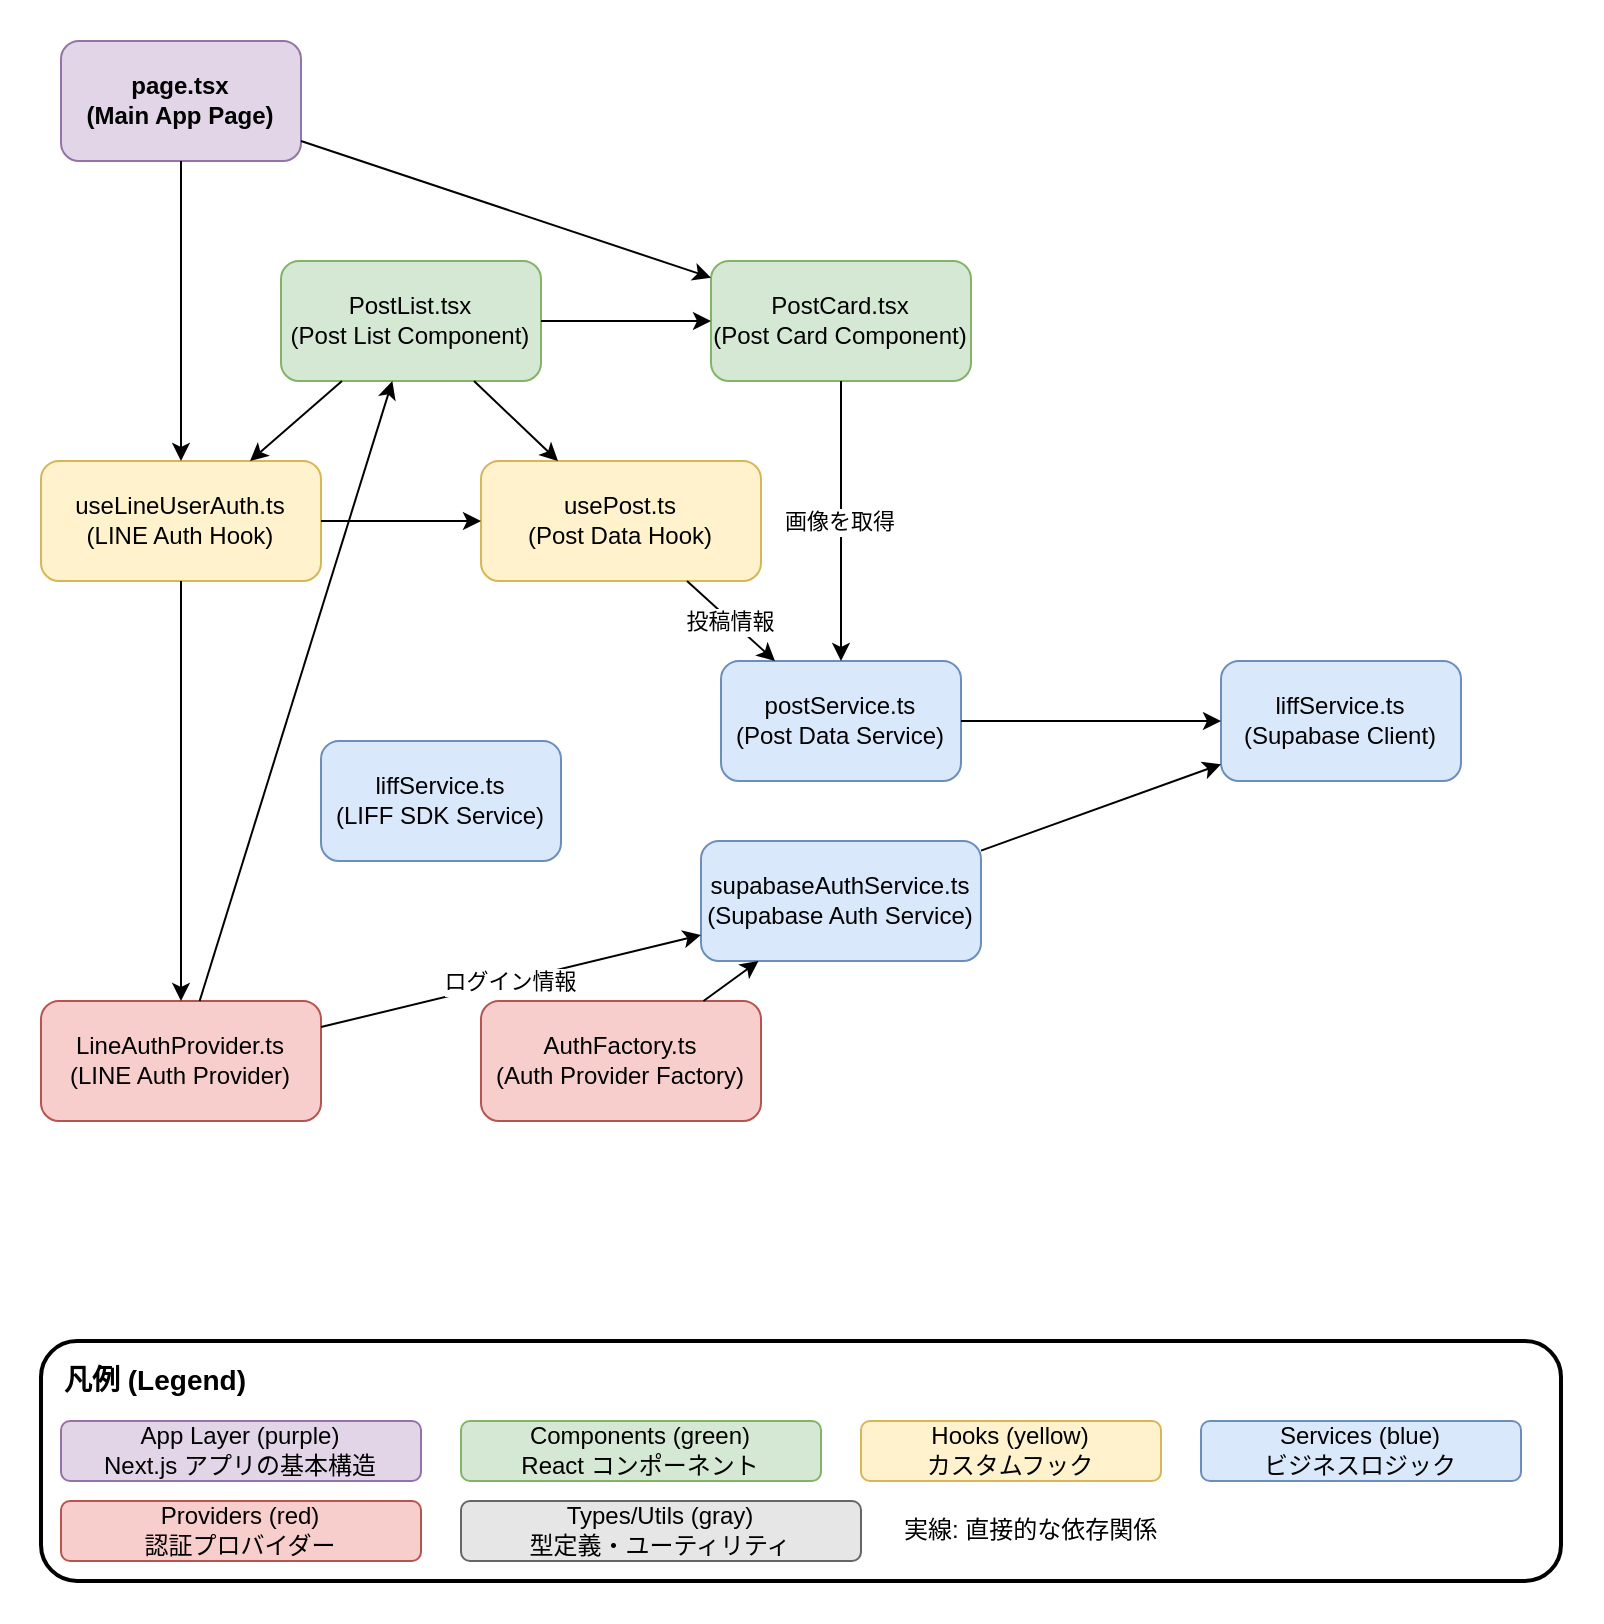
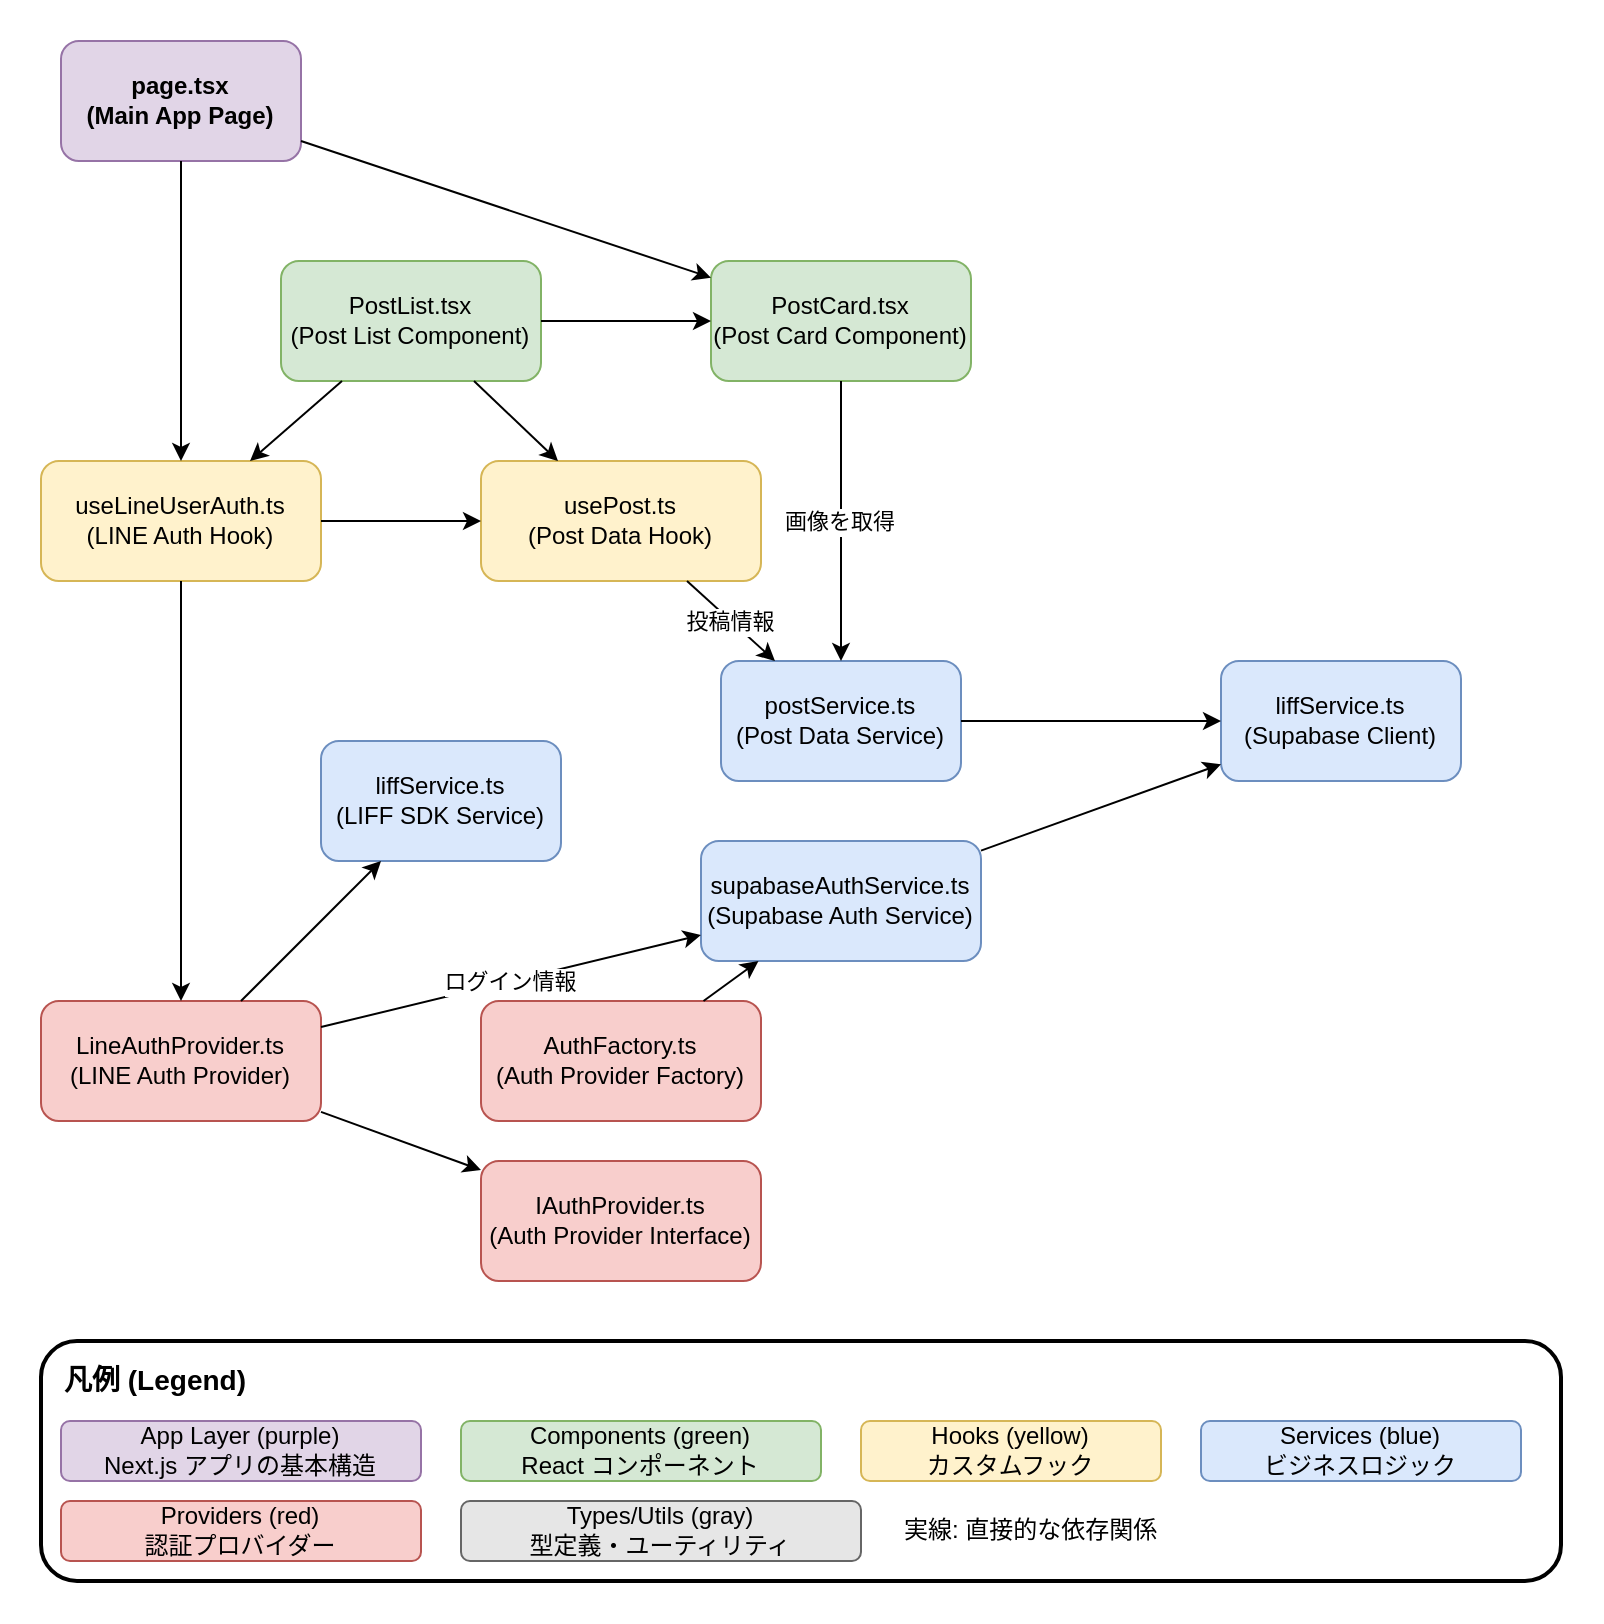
edge "LineAuthProvider.ts (LINE Auth Provider)" -> "PostList.tsx (Post List Component)": now "LineAuthProvider.ts (LINE Auth Provider)" -> "liffService.ts (LIFF SDK Service)"
edge "LineAuthProvider.ts (LINE Auth Provider)" -> "IAuthProvider.ts (Auth Provider Interface)": added
node "IAuthProvider.ts (Auth Provider Interface)": added
